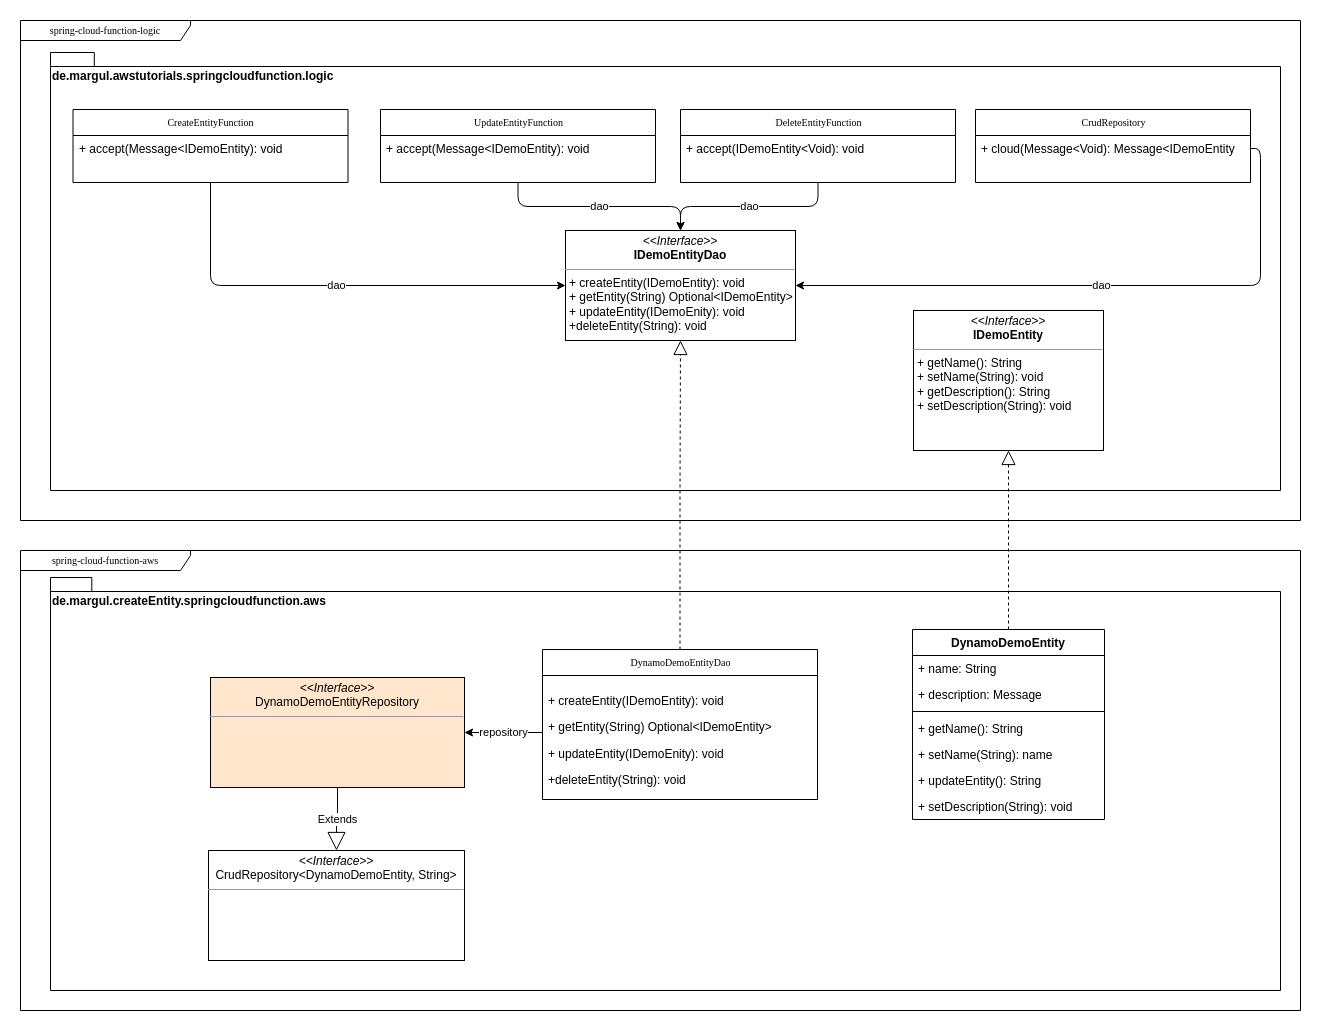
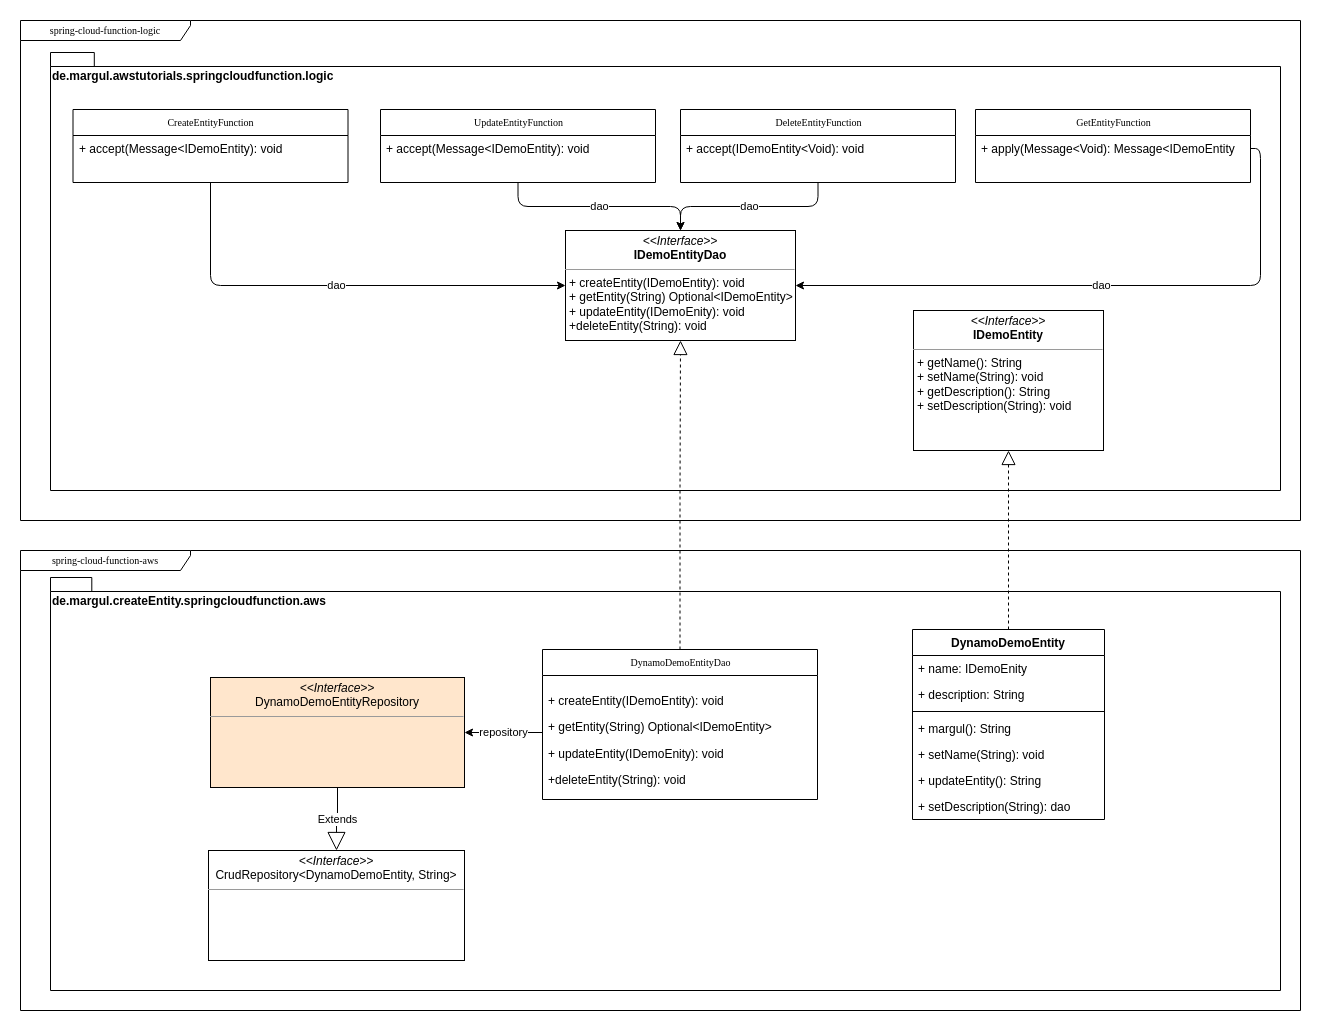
node "CrudRepository": label "CrudRepository" -> "GetEntityFunction"
node "+ cloud(Message<Void): Message<IDemoEntity": label "+ cloud(Message<Void): Message<IDemoEntity" -> "+ apply(Message<Void): Message<IDemoEntity"
node "+ name: String": label "+ name: String" -> "+ name: IDemoEnity"
node "+ description: Message": label "+ description: Message" -> "+ description: String"
node "+ getName(): String": label "+ getName(): String" -> "+ margul(): String"
node "+ setName(String): name": label "+ setName(String): name" -> "+ setName(String): void"
node "+ setDescription(String): void": label "+ setDescription(String): void" -> "+ setDescription(String): dao"
